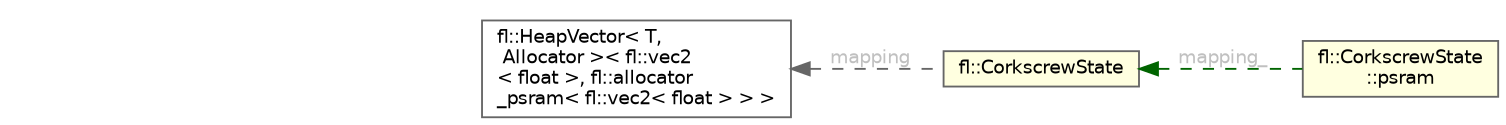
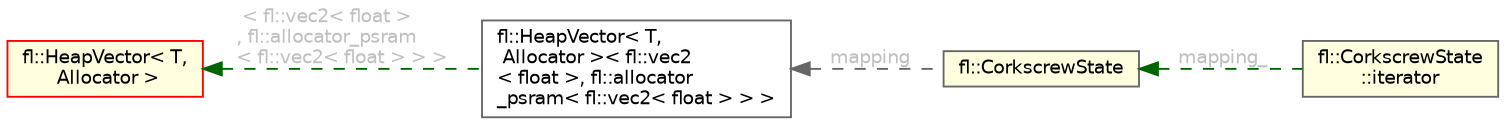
node "fl::HeapVector< T, Allocator >": added
node "fl::CorkscrewState ::psram": label "fl::CorkscrewState ::psram" -> "fl::CorkscrewState ::iterator"
